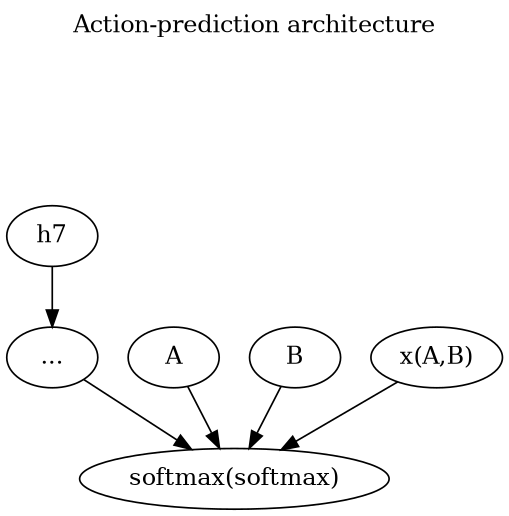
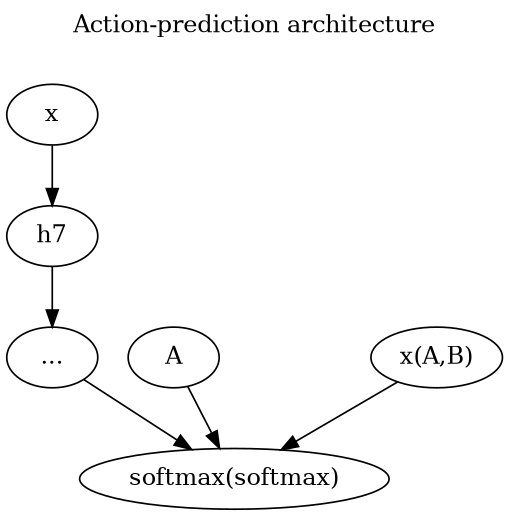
node "x": added
node "B": removed
